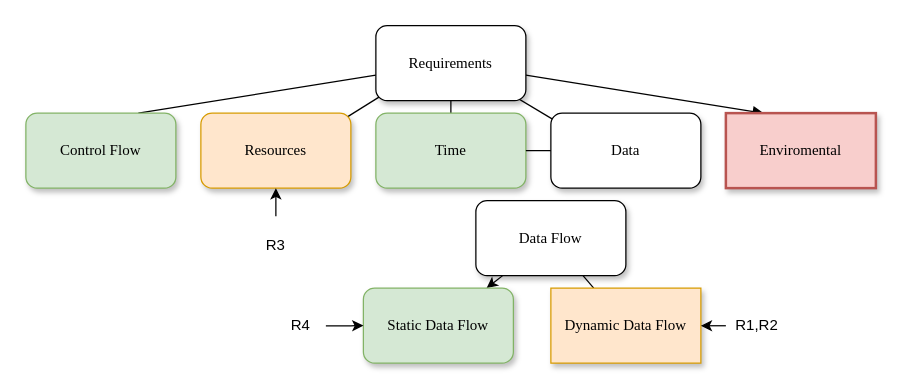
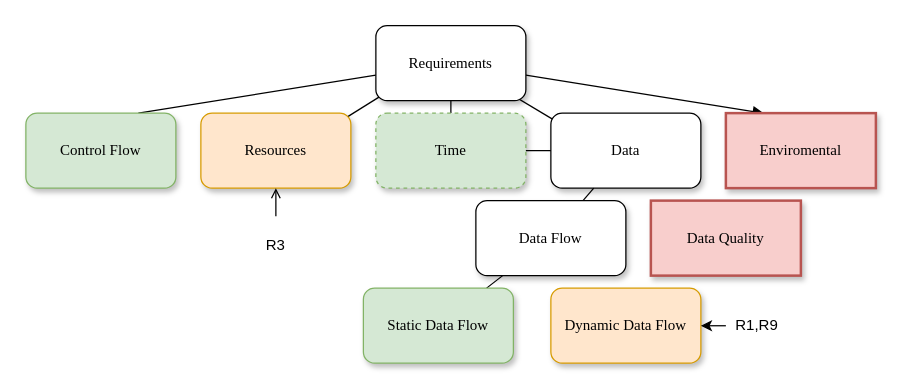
node "Time": style solid -> dashed
edge "Data" -- "Data Flow": added
edge "R3" -> "Resources": arrowhead classic -> open
node "Data Quality": added
edge "Data Flow" -> "Static Data Flow": arrowhead classic -> none
edge "Data Flow" -- "Dynamic Data Flow": removed
node "R4": removed
edge "R4" -> "Static Data Flow": removed
node "Dynamic Data Flow": shape rectangle -> rounded rectangle
node "R1,R2": label "R1,R2" -> "R1,R9"
